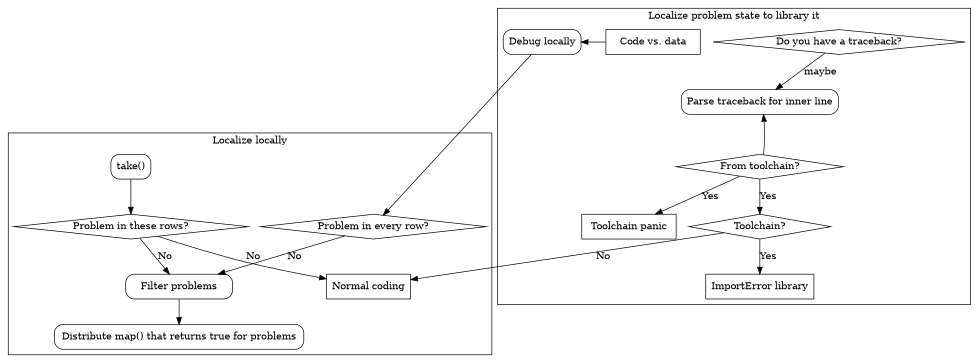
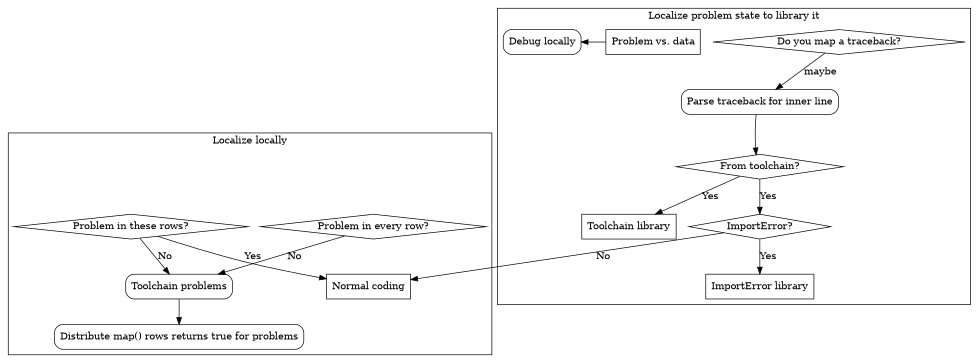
node "Code vs. data": label "Code vs. data" -> "Problem vs. data"
node "Do you have a traceback?": label "Do you have a traceback?" -> "Do you map a traceback?"
edge "Debug locally" -> "Problem in every row?": removed
edge "From toolchain?" -> "Parse traceback for inner line": reversed
node "take()": removed
node "Toolchain panic": label "Toolchain panic" -> "Toolchain library"
node "Toolchain?": label "Toolchain?" -> "ImportError?"
edge "Problem in these rows?" -> "Normal coding": label "No" -> "Yes"
node "Filter problems": label "Filter problems" -> "Toolchain problems"
node "Distribute map() that returns true for problems": label "Distribute map() that returns true for problems" -> "Distribute map() rows returns true for problems"
